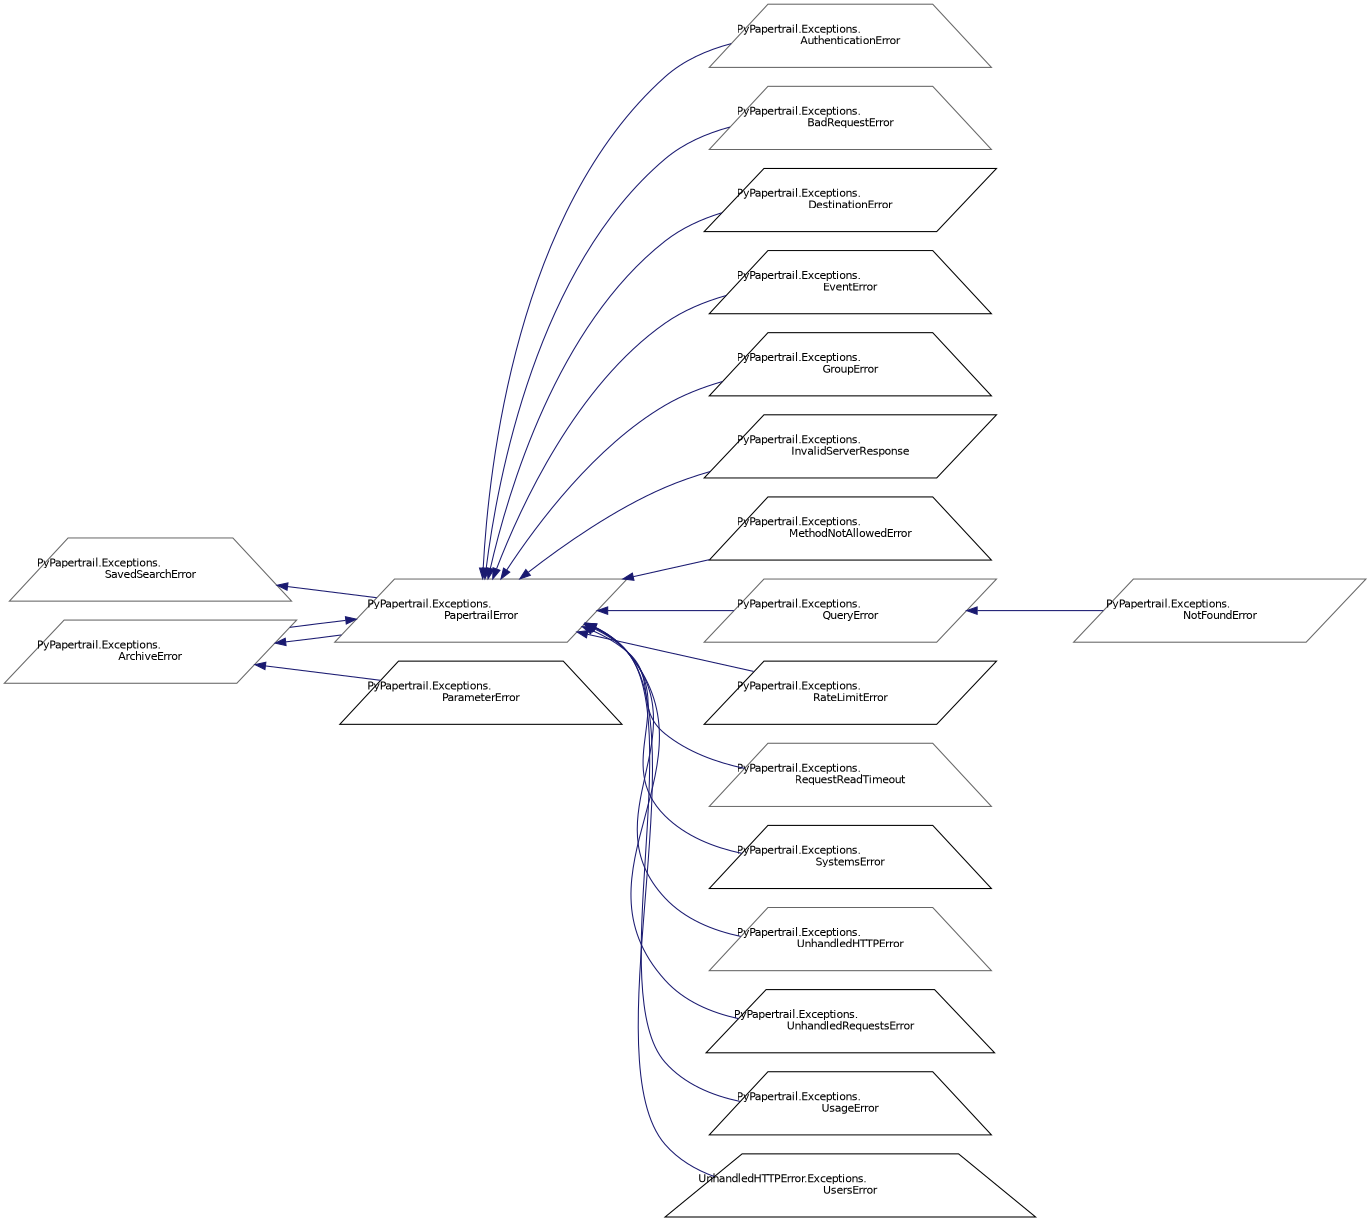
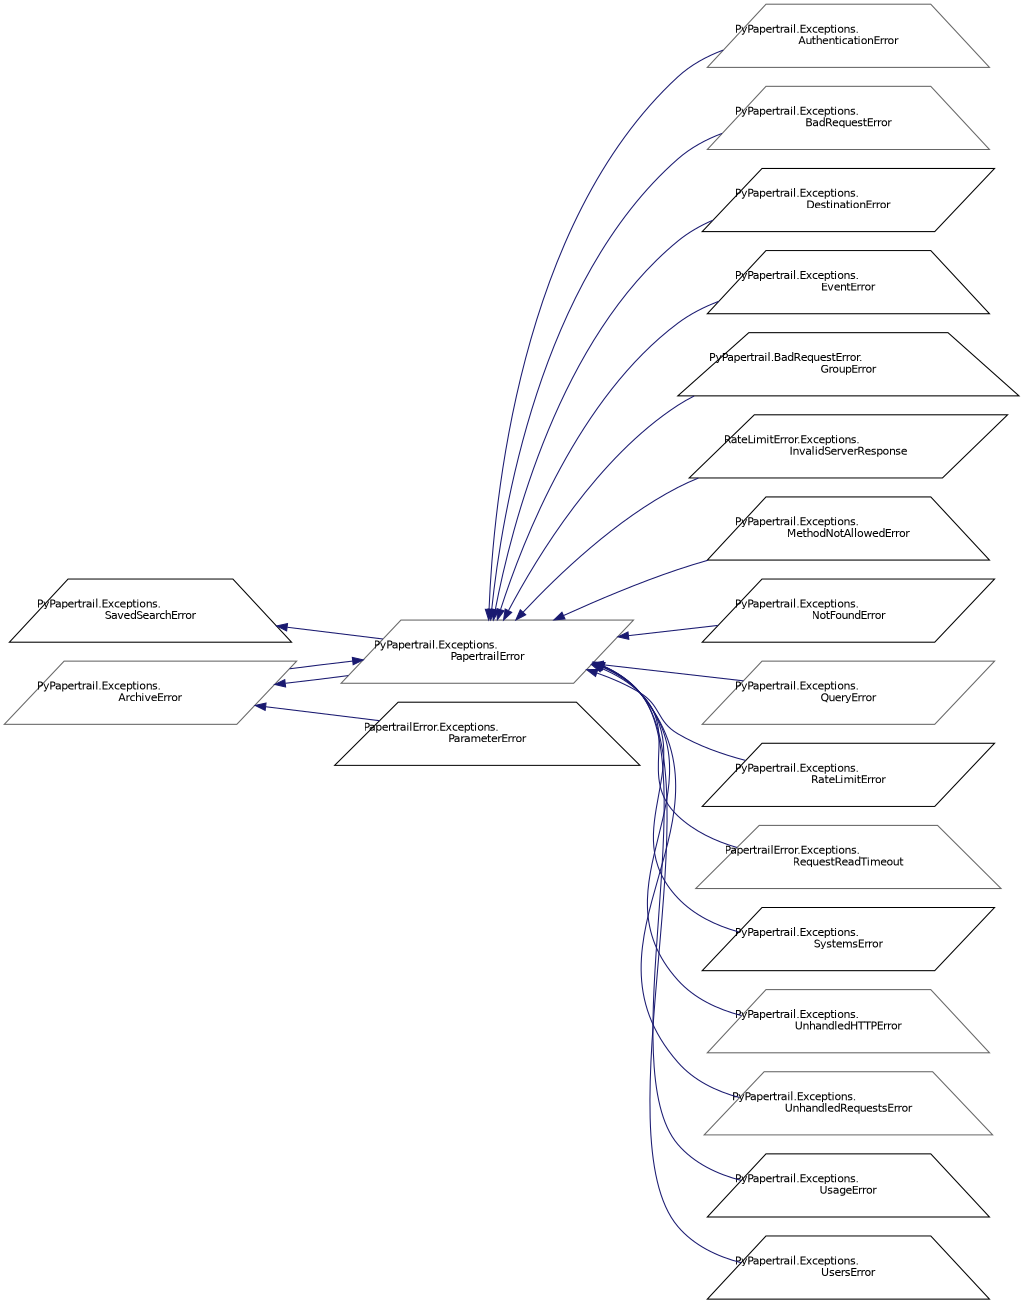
node "PyPapertrail.Exceptions. GroupError": label "PyPapertrail.Exceptions. GroupError" -> "PyPapertrail.BadRequestError. GroupError"
node "PyPapertrail.Exceptions. InvalidServerResponse": label "PyPapertrail.Exceptions. InvalidServerResponse" -> "RateLimitError.Exceptions. InvalidServerResponse"
node "PyPapertrail.Exceptions. SavedSearchError": color gray40 -> black
edge "PyPapertrail.Exceptions. NotFoundError" -> "PyPapertrail.Exceptions. QueryError": now "PyPapertrail.Exceptions. NotFoundError" -> "PyPapertrail.Exceptions. PapertrailError"
node "PyPapertrail.Exceptions. NotFoundError": color gray40 -> black
node "PyPapertrail.Exceptions. ParameterError": label "PyPapertrail.Exceptions. ParameterError" -> "PapertrailError.Exceptions. ParameterError"
node "PyPapertrail.Exceptions. RequestReadTimeout": label "PyPapertrail.Exceptions. RequestReadTimeout" -> "PapertrailError.Exceptions. RequestReadTimeout"
node "PyPapertrail.Exceptions. SystemsError": shape trapezium -> parallelogram
node "PyPapertrail.Exceptions. UnhandledRequestsError": color black -> gray40
node "UnhandledHTTPError.Exceptions. UsersError": label "UnhandledHTTPError.Exceptions. UsersError" -> "PyPapertrail.Exceptions. UsersError"
